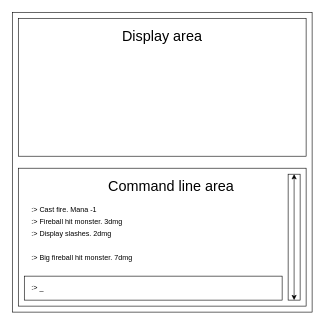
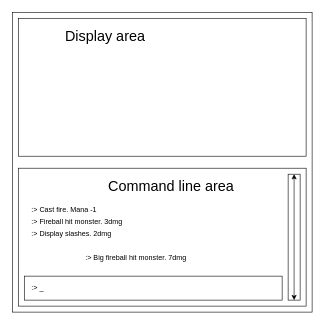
node "Display area": moved (162, 36) -> (105, 36)
node ":> Big fireball hit monster. 7dmg": moved (87, 258) -> (141, 258)
